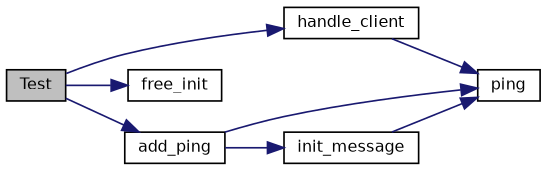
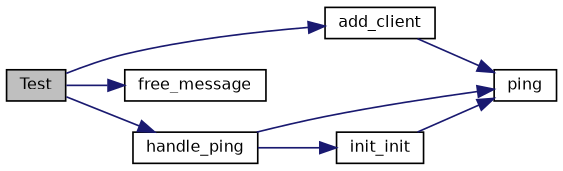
node "handle_client": label "handle_client" -> "add_client"
node "free_init": label "free_init" -> "free_message"
node "add_ping": label "add_ping" -> "handle_ping"
node "init_message": label "init_message" -> "init_init"
